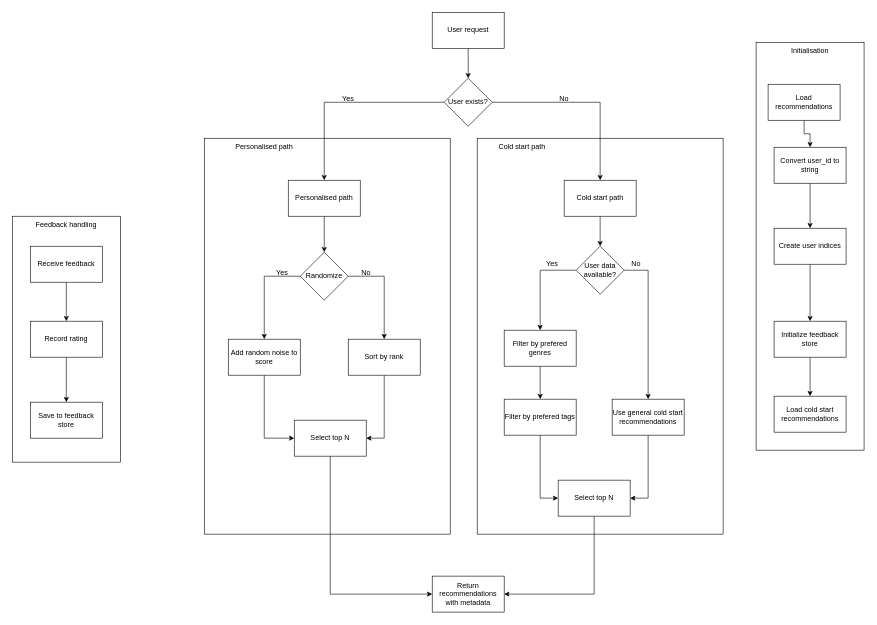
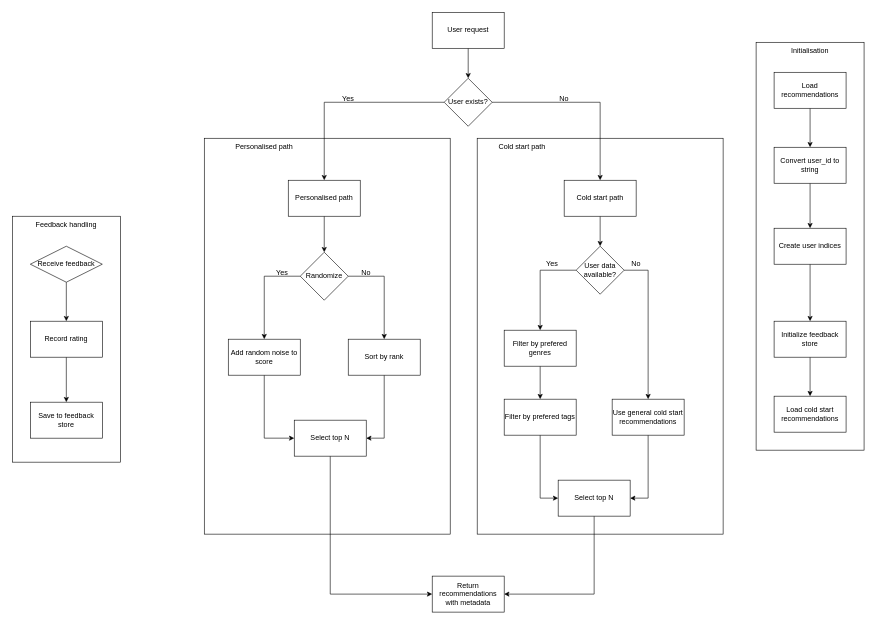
node "Load recommendations": moved (804, 102) -> (810, 90)
node "Receive feedback": shape rectangle -> diamond
